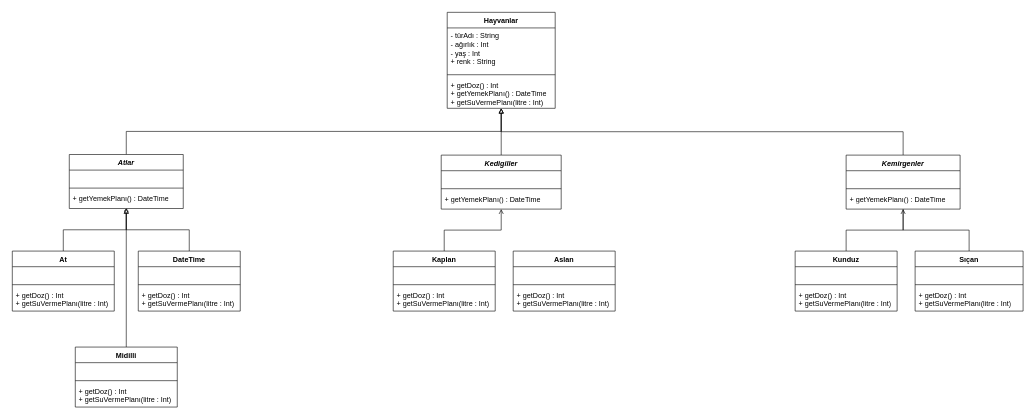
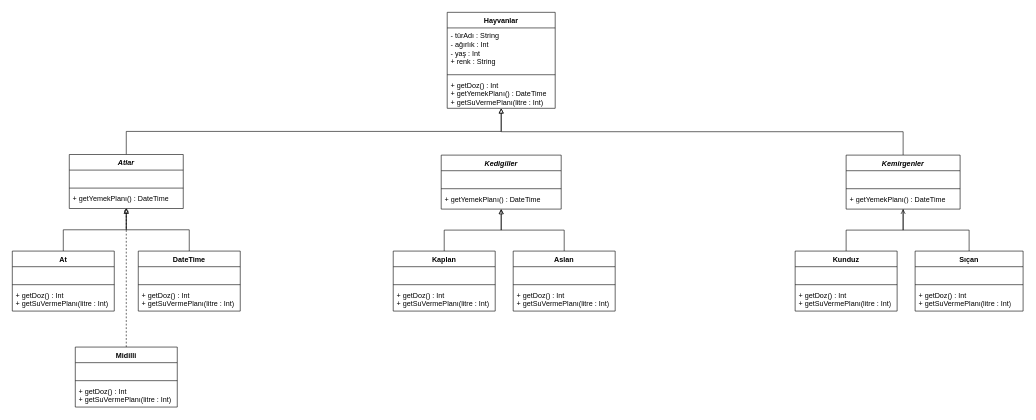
edge "Kedigiller" -> "Hayvanlar": removed
edge "Aslan" -> "Kedigiller": added
edge "Midilli" -> "Atlar": style solid -> dashed
